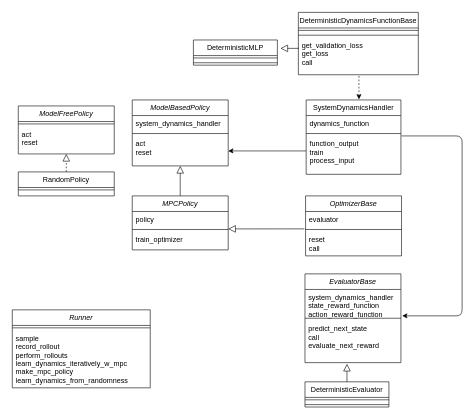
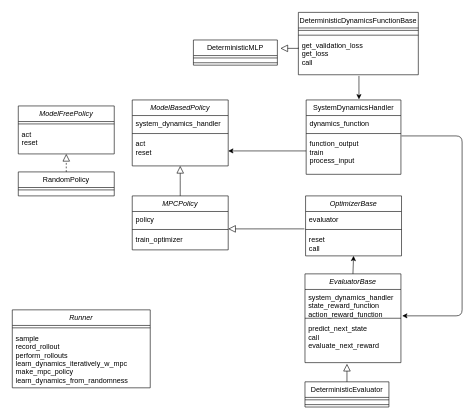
edge "get_validation_loss get_loss call" -> "SystemDynamicsHandler": style dashed -> solid
edge "EvaluatorBase" -> "OptimizerBase": added
